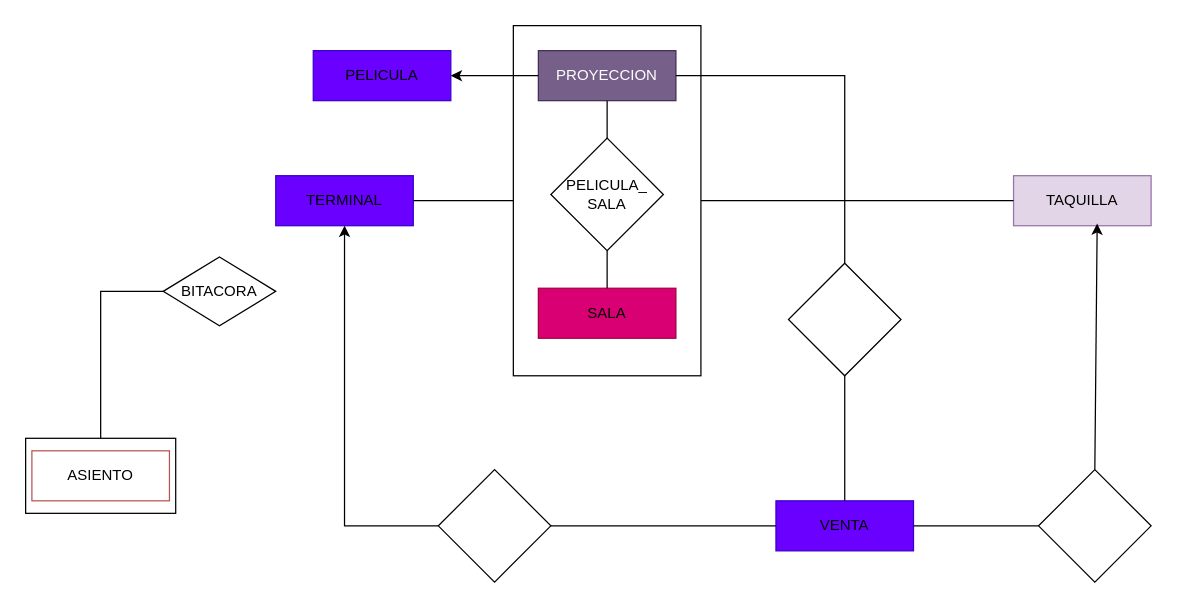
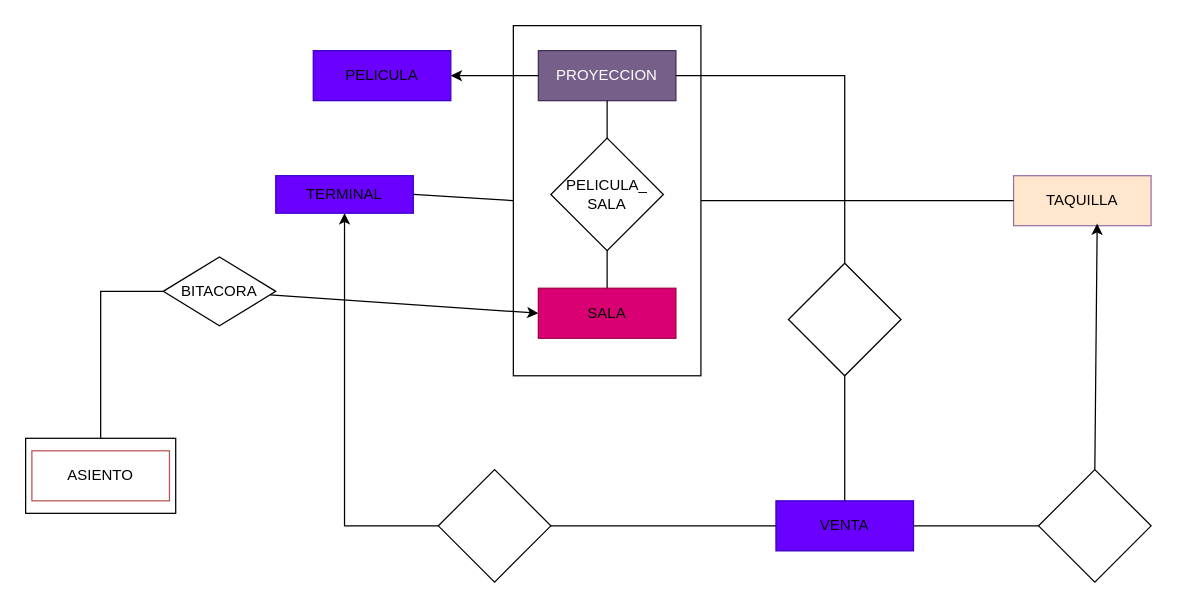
node "TERMINAL": size 138x50 -> 138x38
node "TAQUILLA": fillcolor #e1d5e7 -> #ffe6cc
edge "BITACORA" -> "SALA": added
